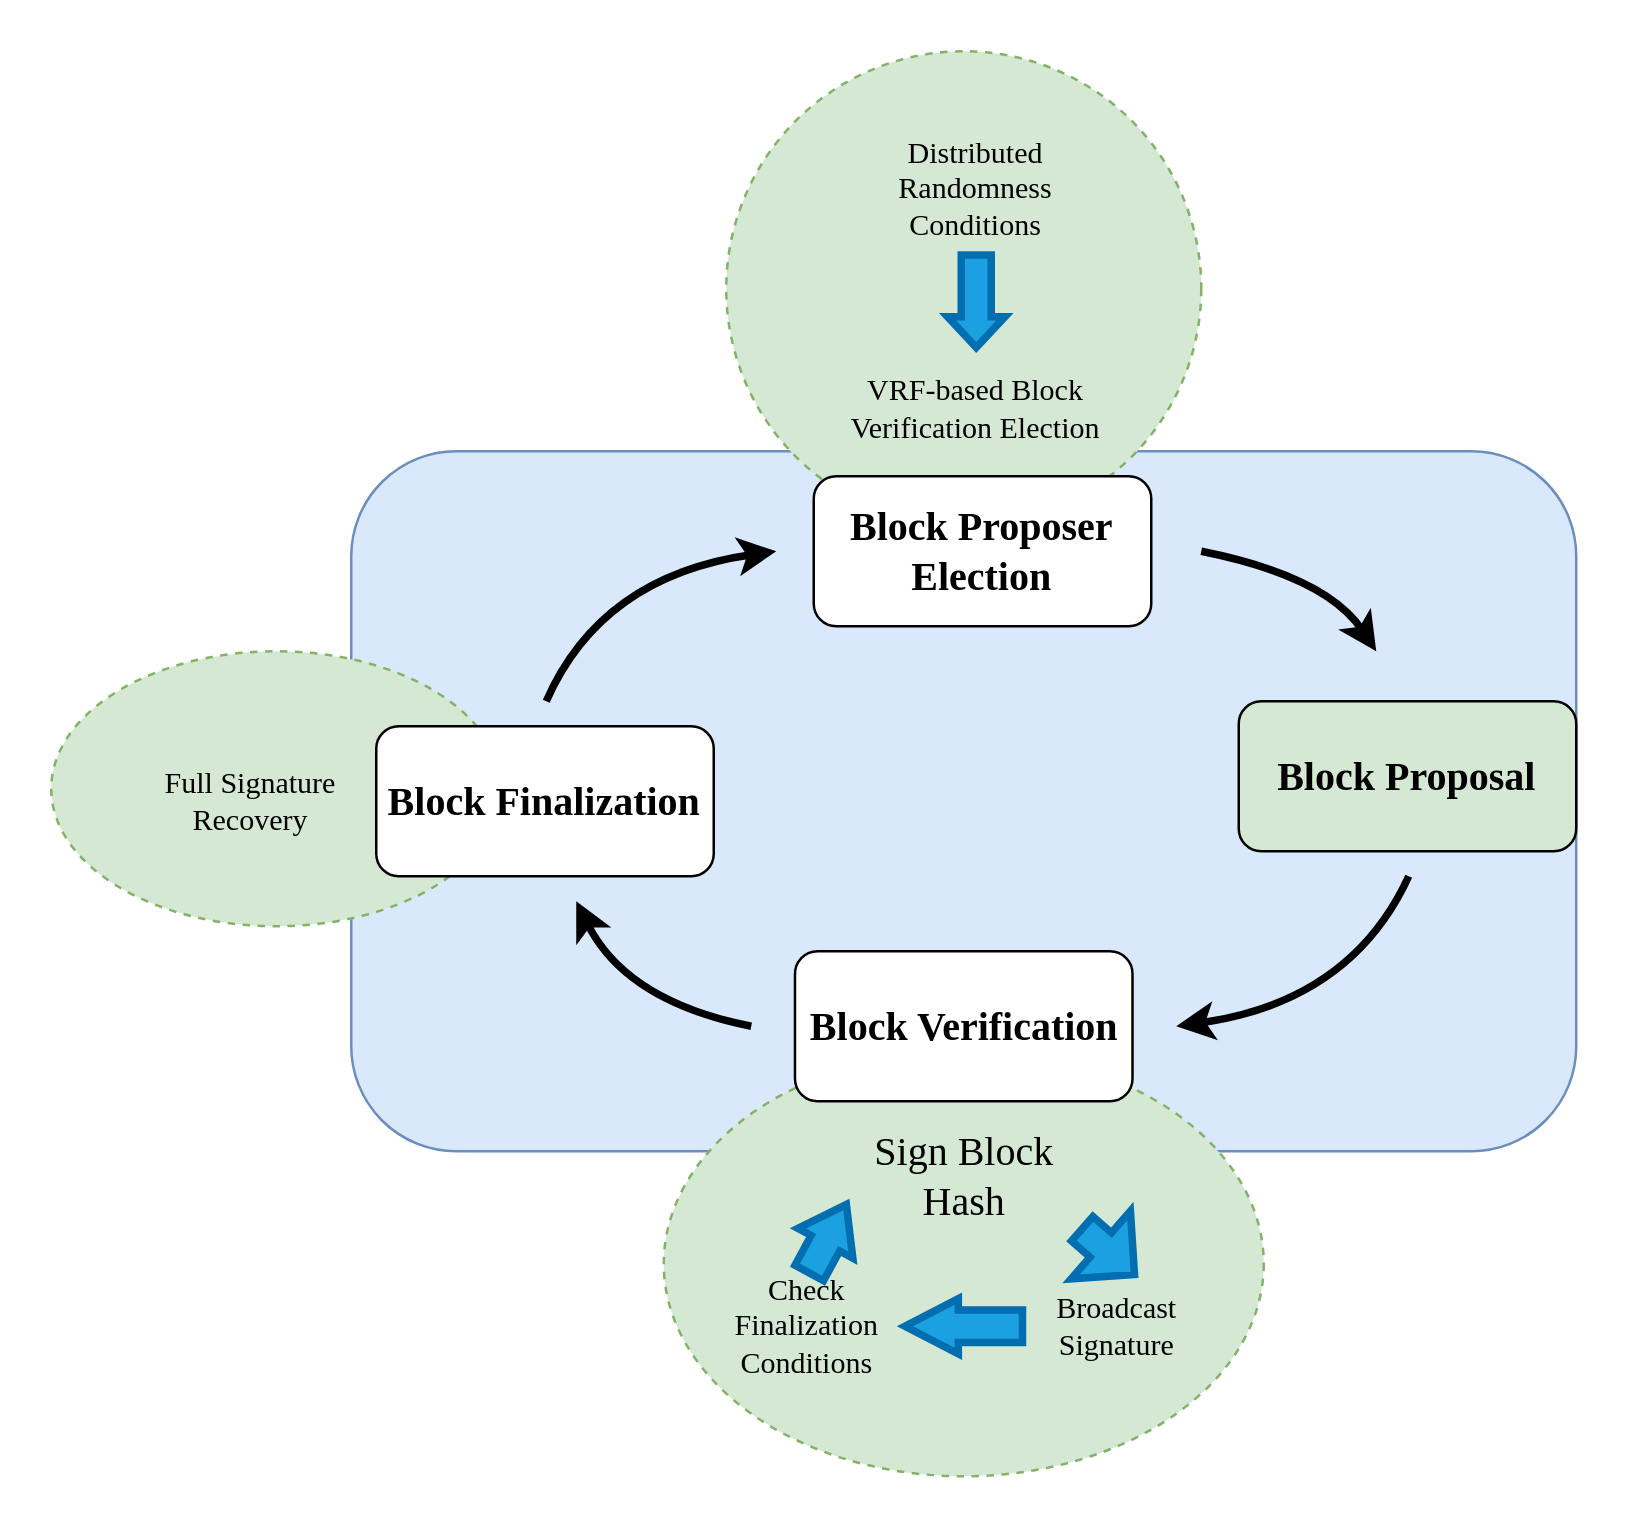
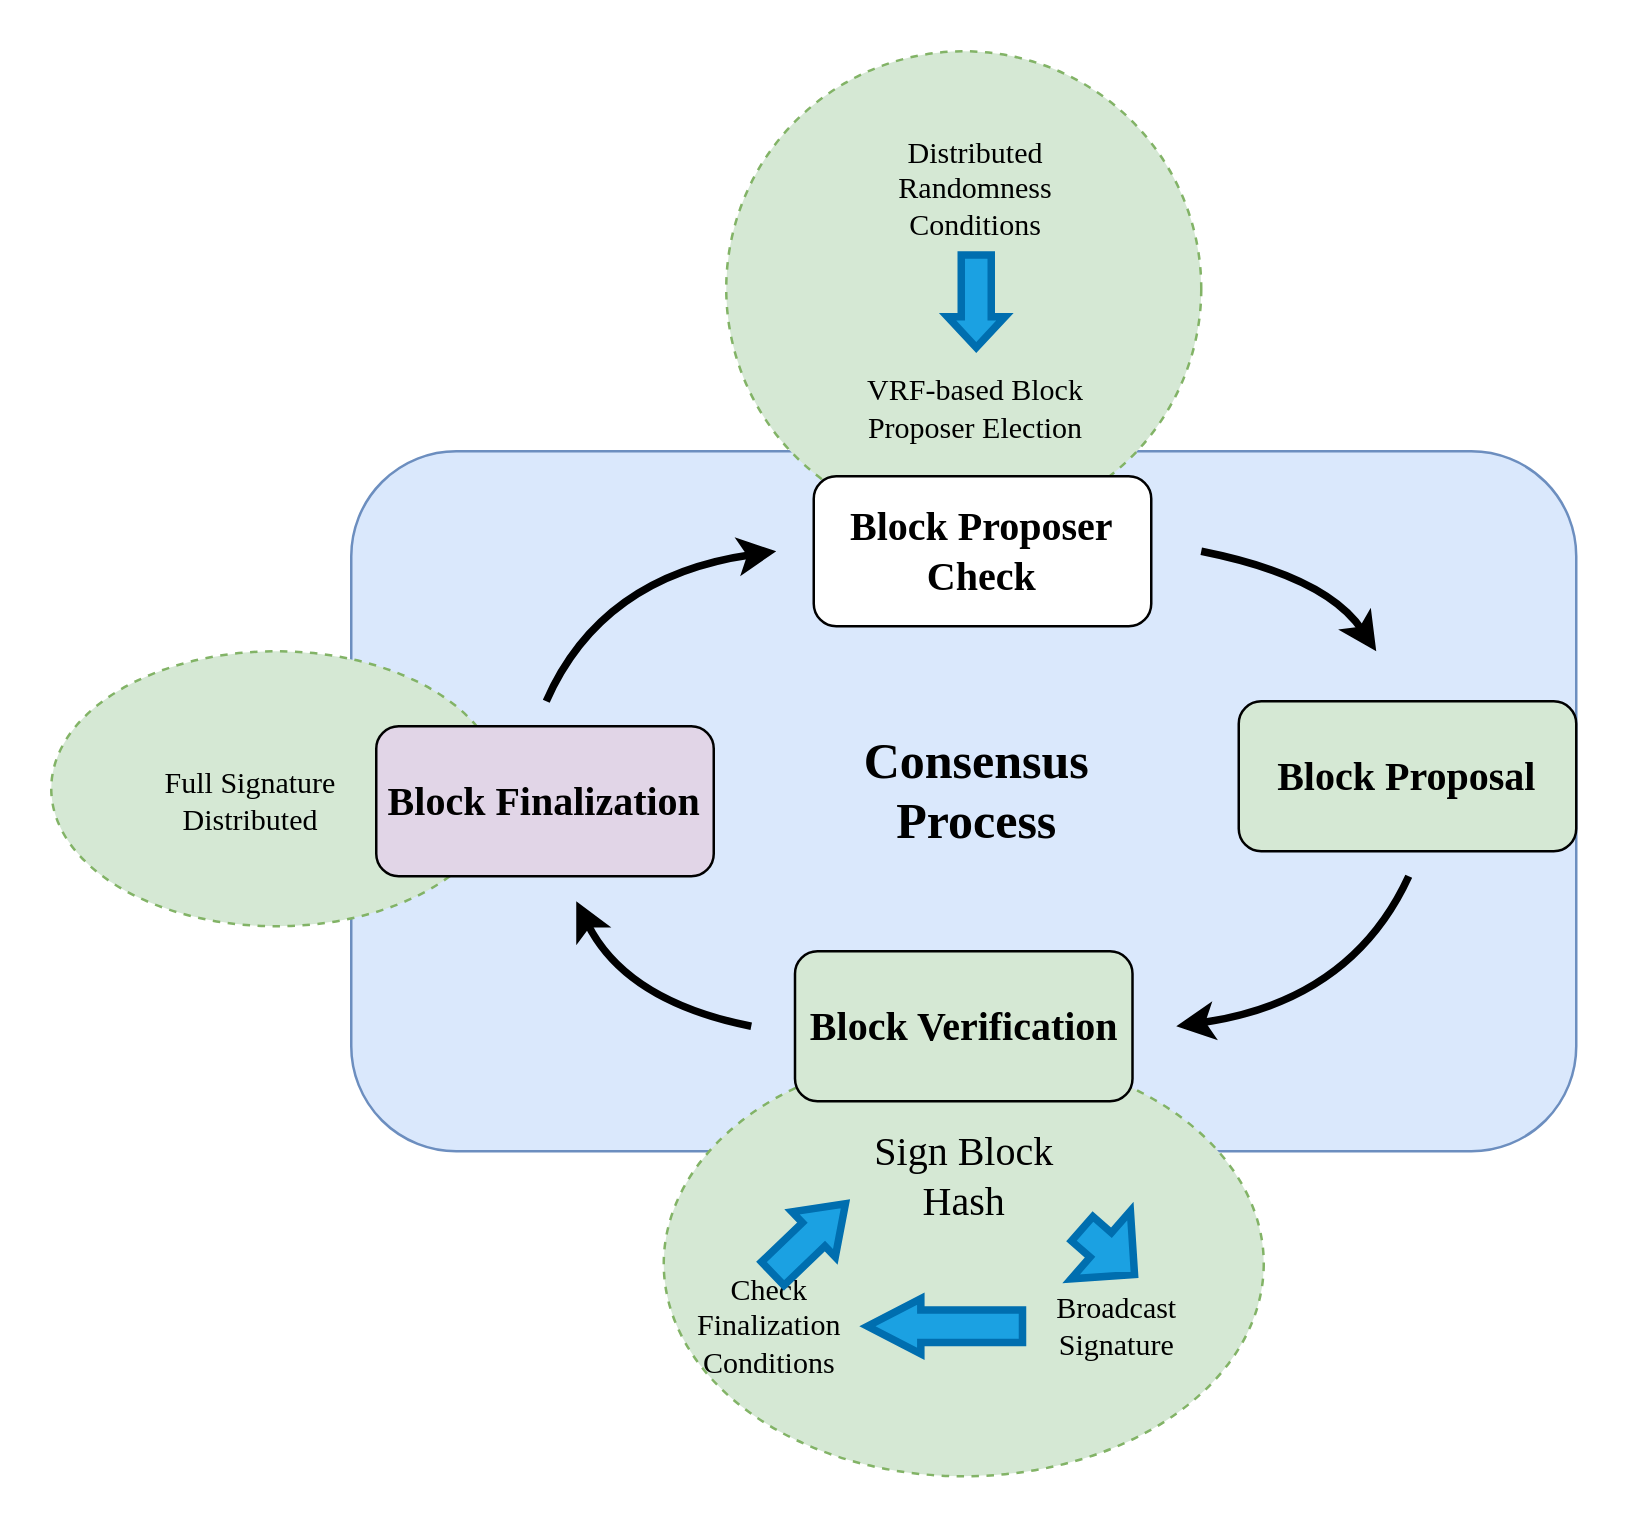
node "VRF-based Block Verification Election": label "VRF-based Block Verification Election" -> "VRF-based Block Proposer Election"
node "Block Proposer Election": label "Block Proposer Election" -> "Block Proposer Check"
node "Consensus Process": added
node "Full Signature Recovery": label "Full Signature Recovery" -> "Full Signature Distributed"
node "Block Finalization": fillcolor #ffffff -> #e1d5e7
node "Block Verification": fillcolor #ffffff -> #d5e8d4
node "Check Finalization Conditions": moved (808, 1326) -> (770, 1326)
